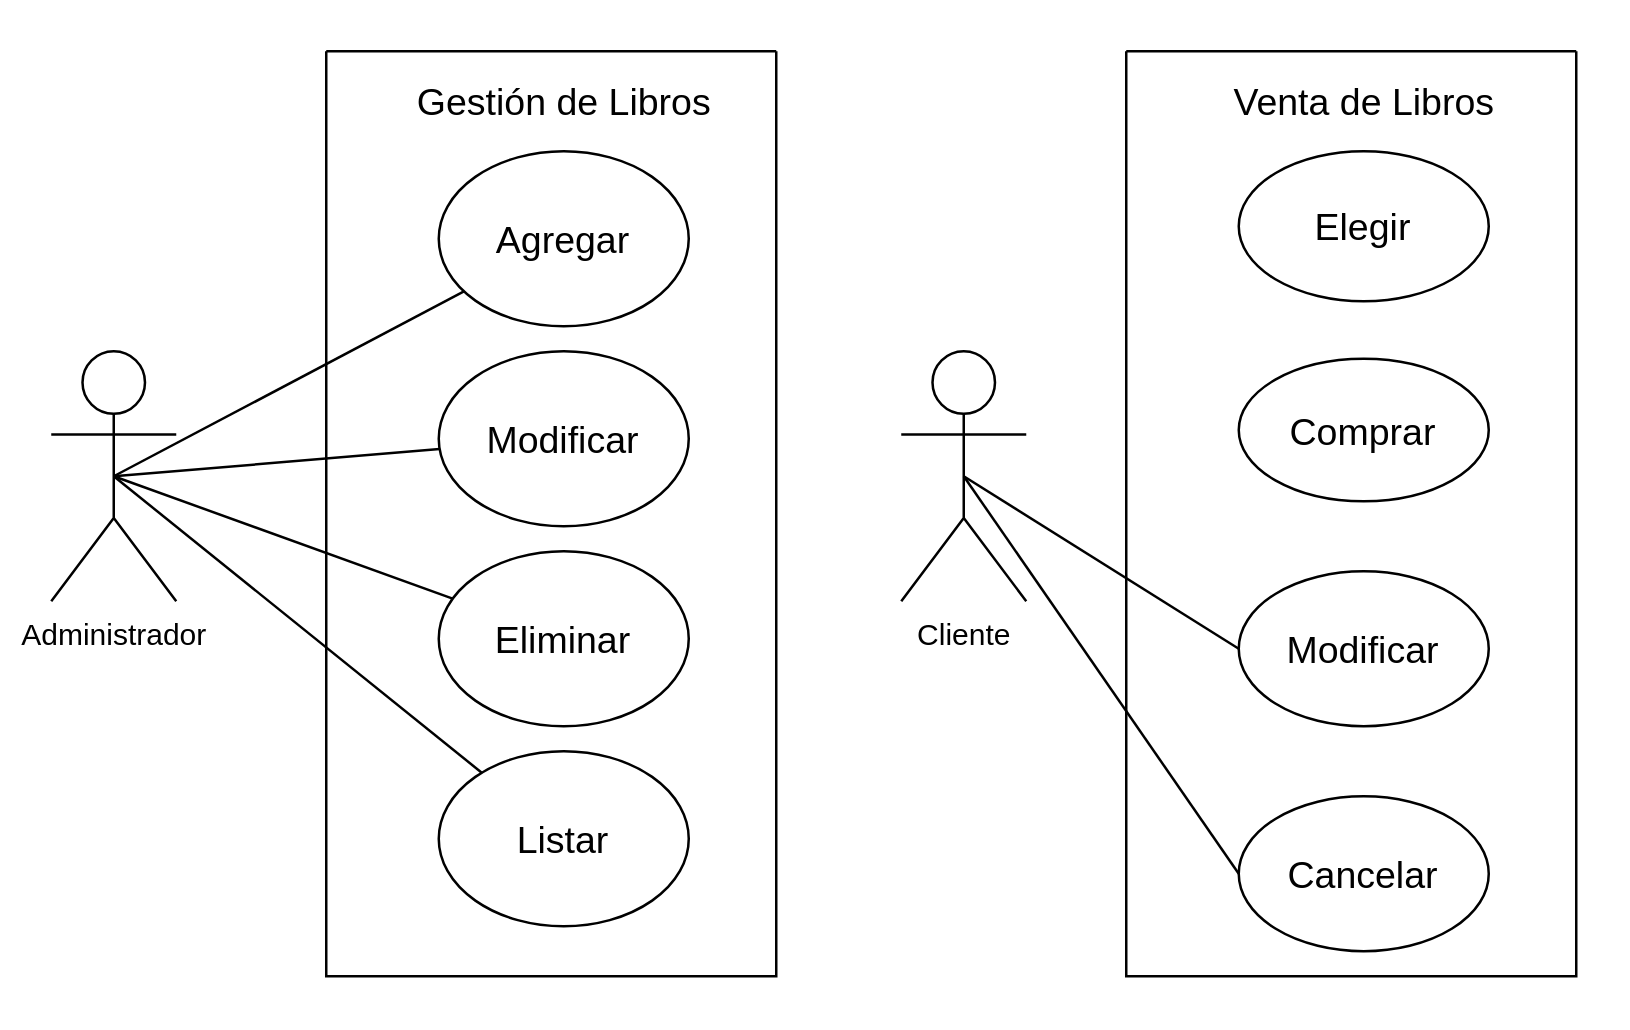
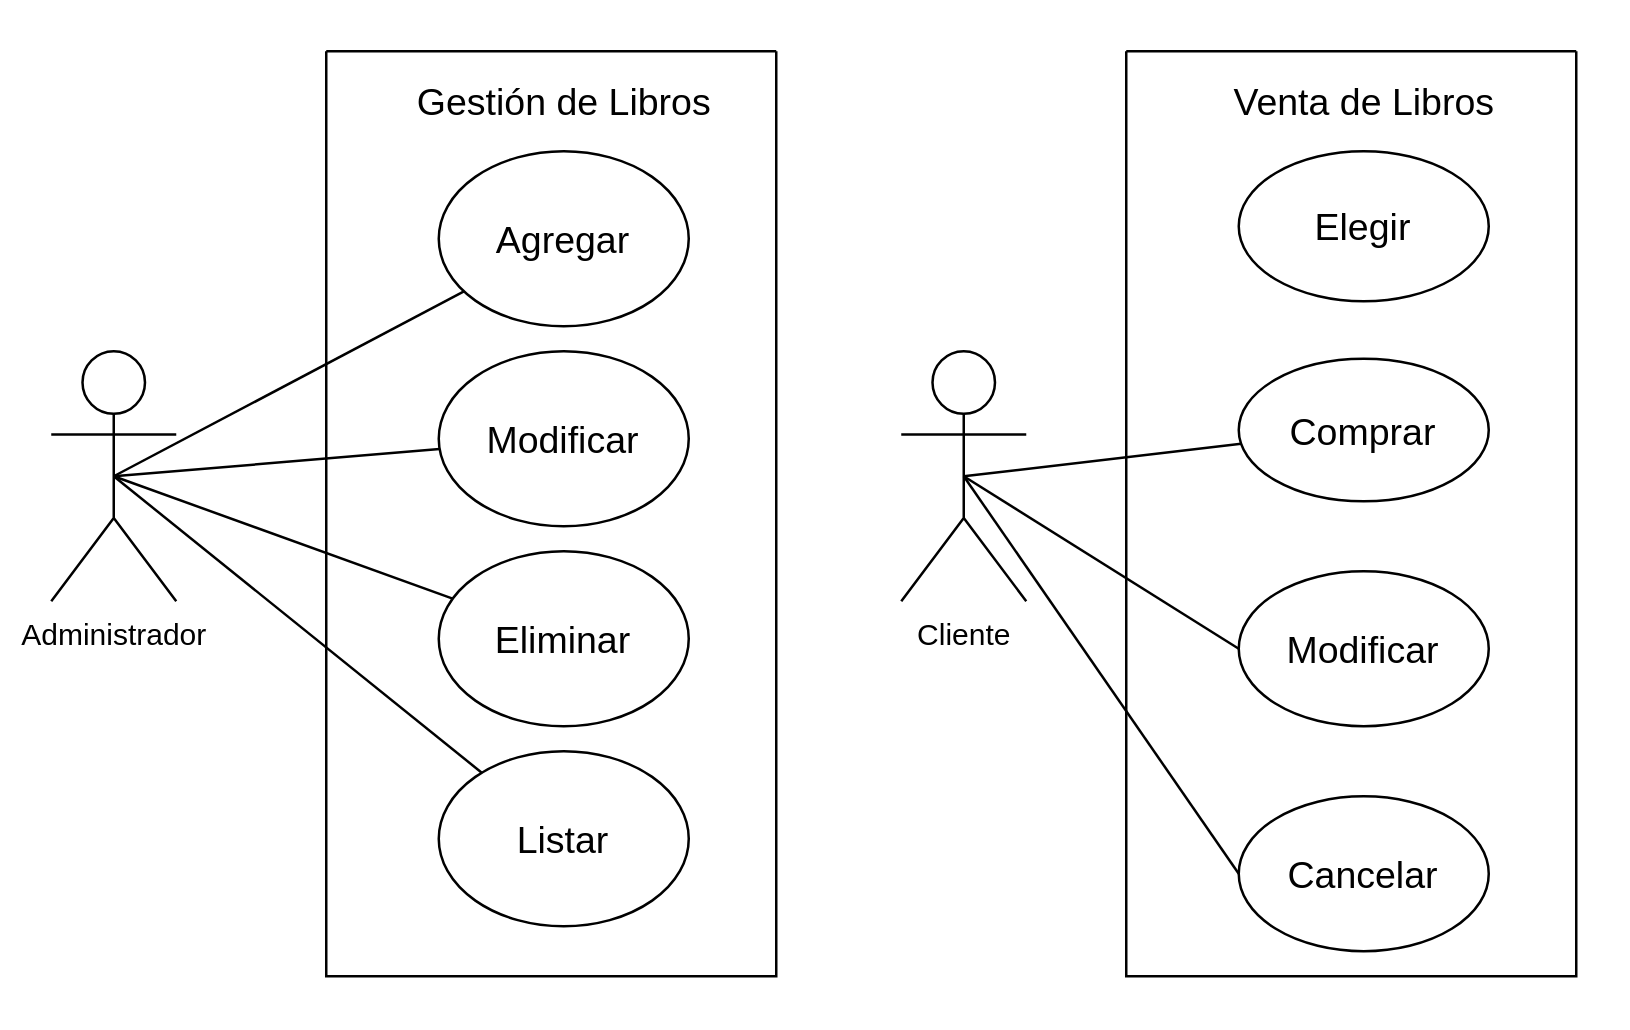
edge "Comprar" -- "Cliente": added
